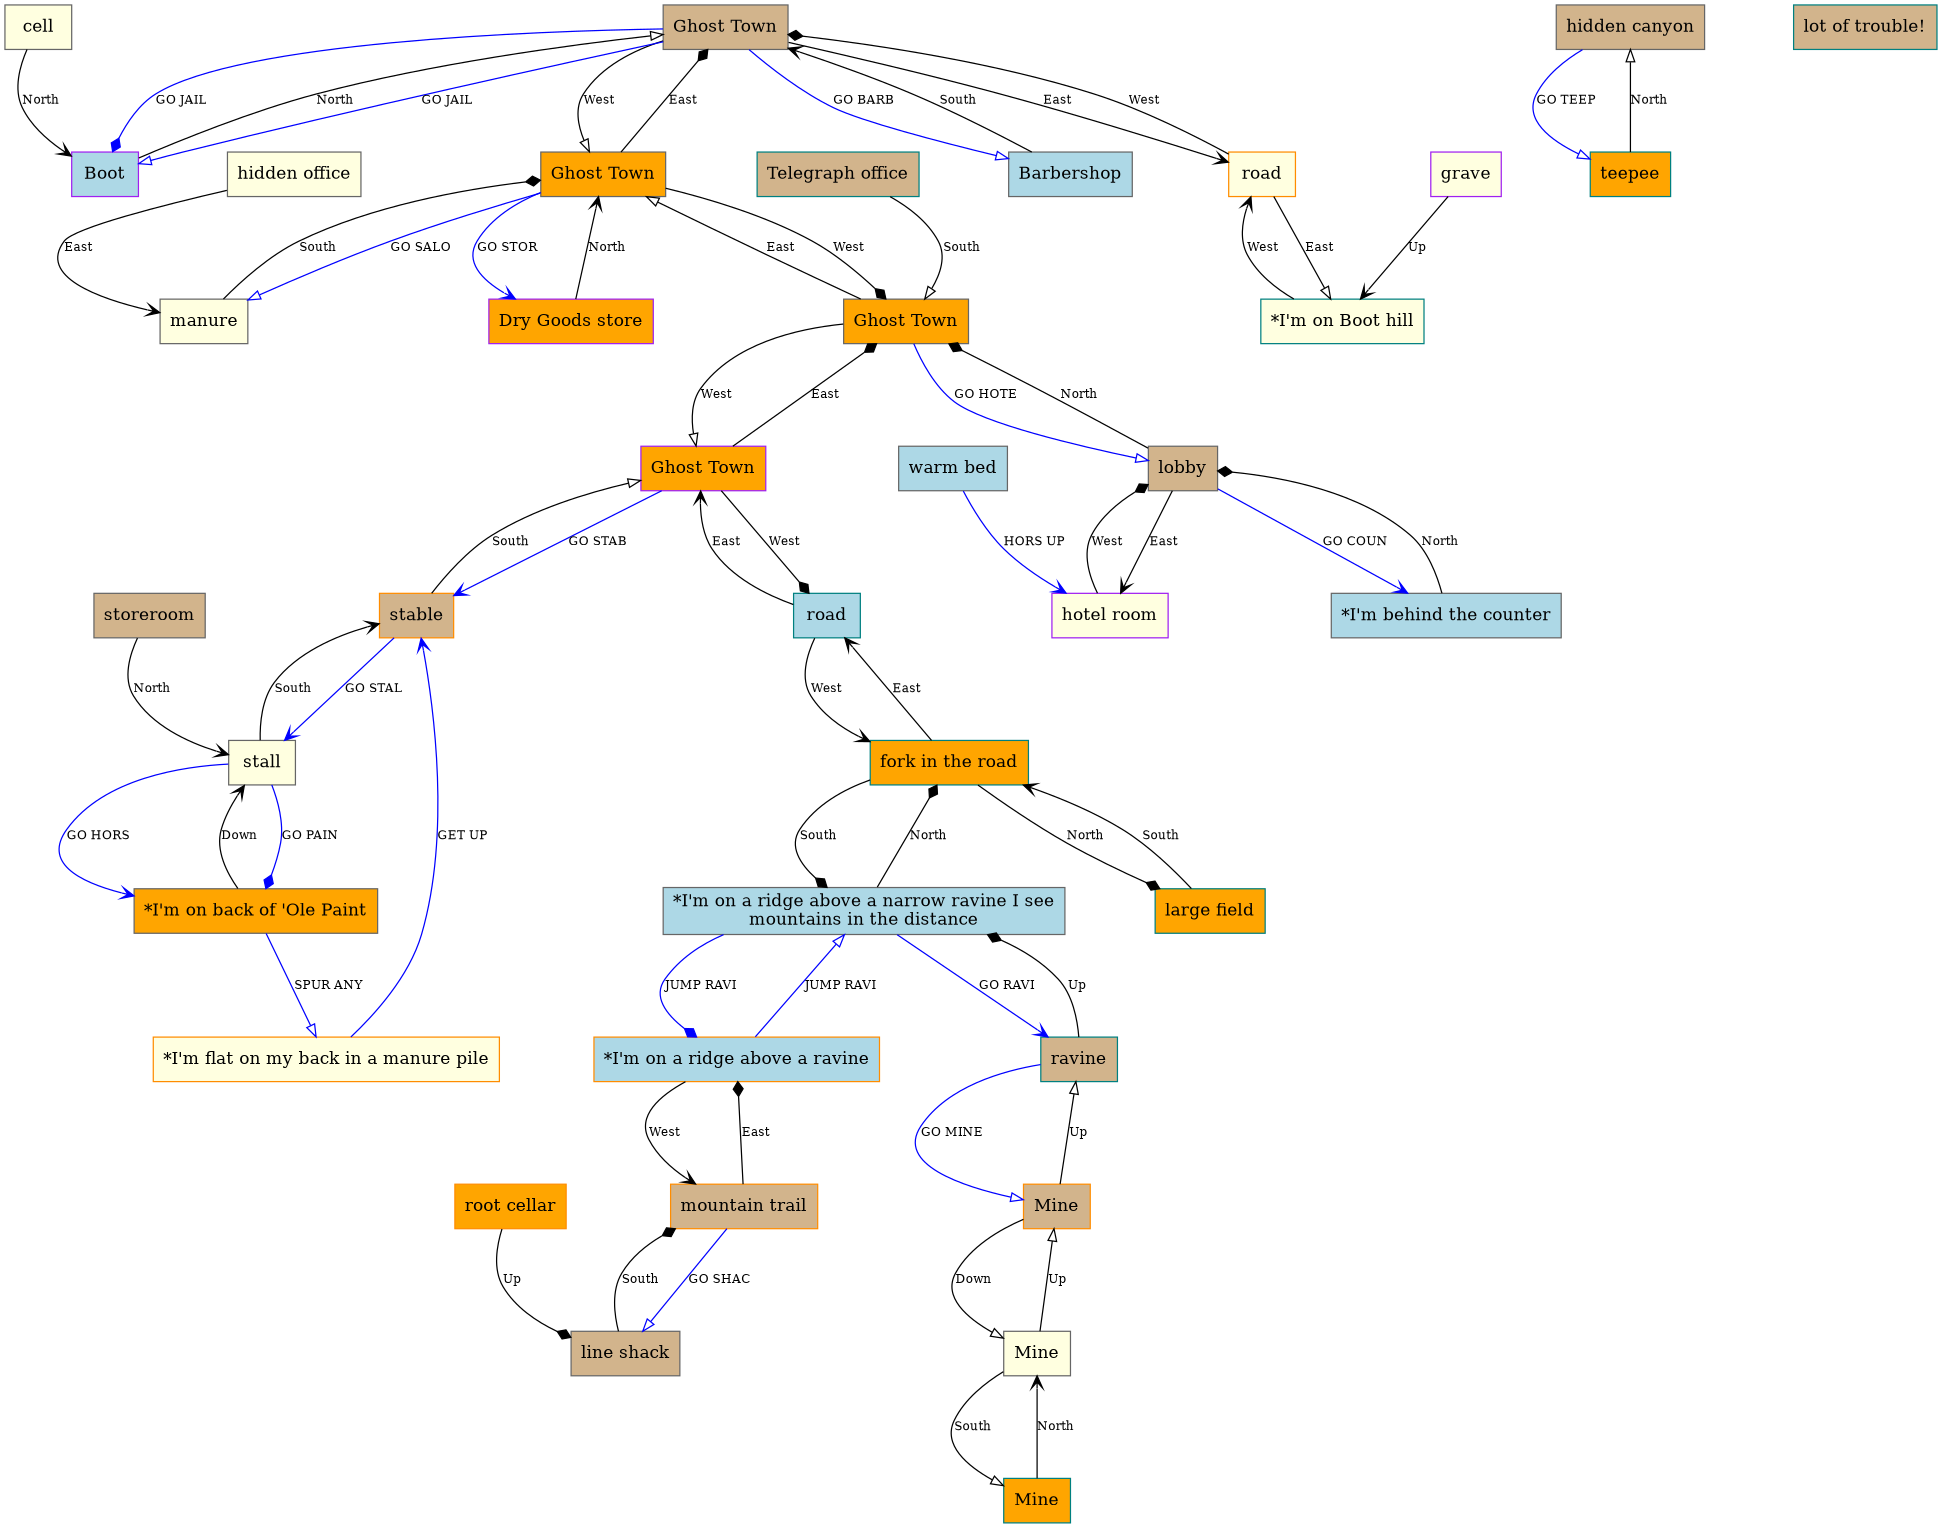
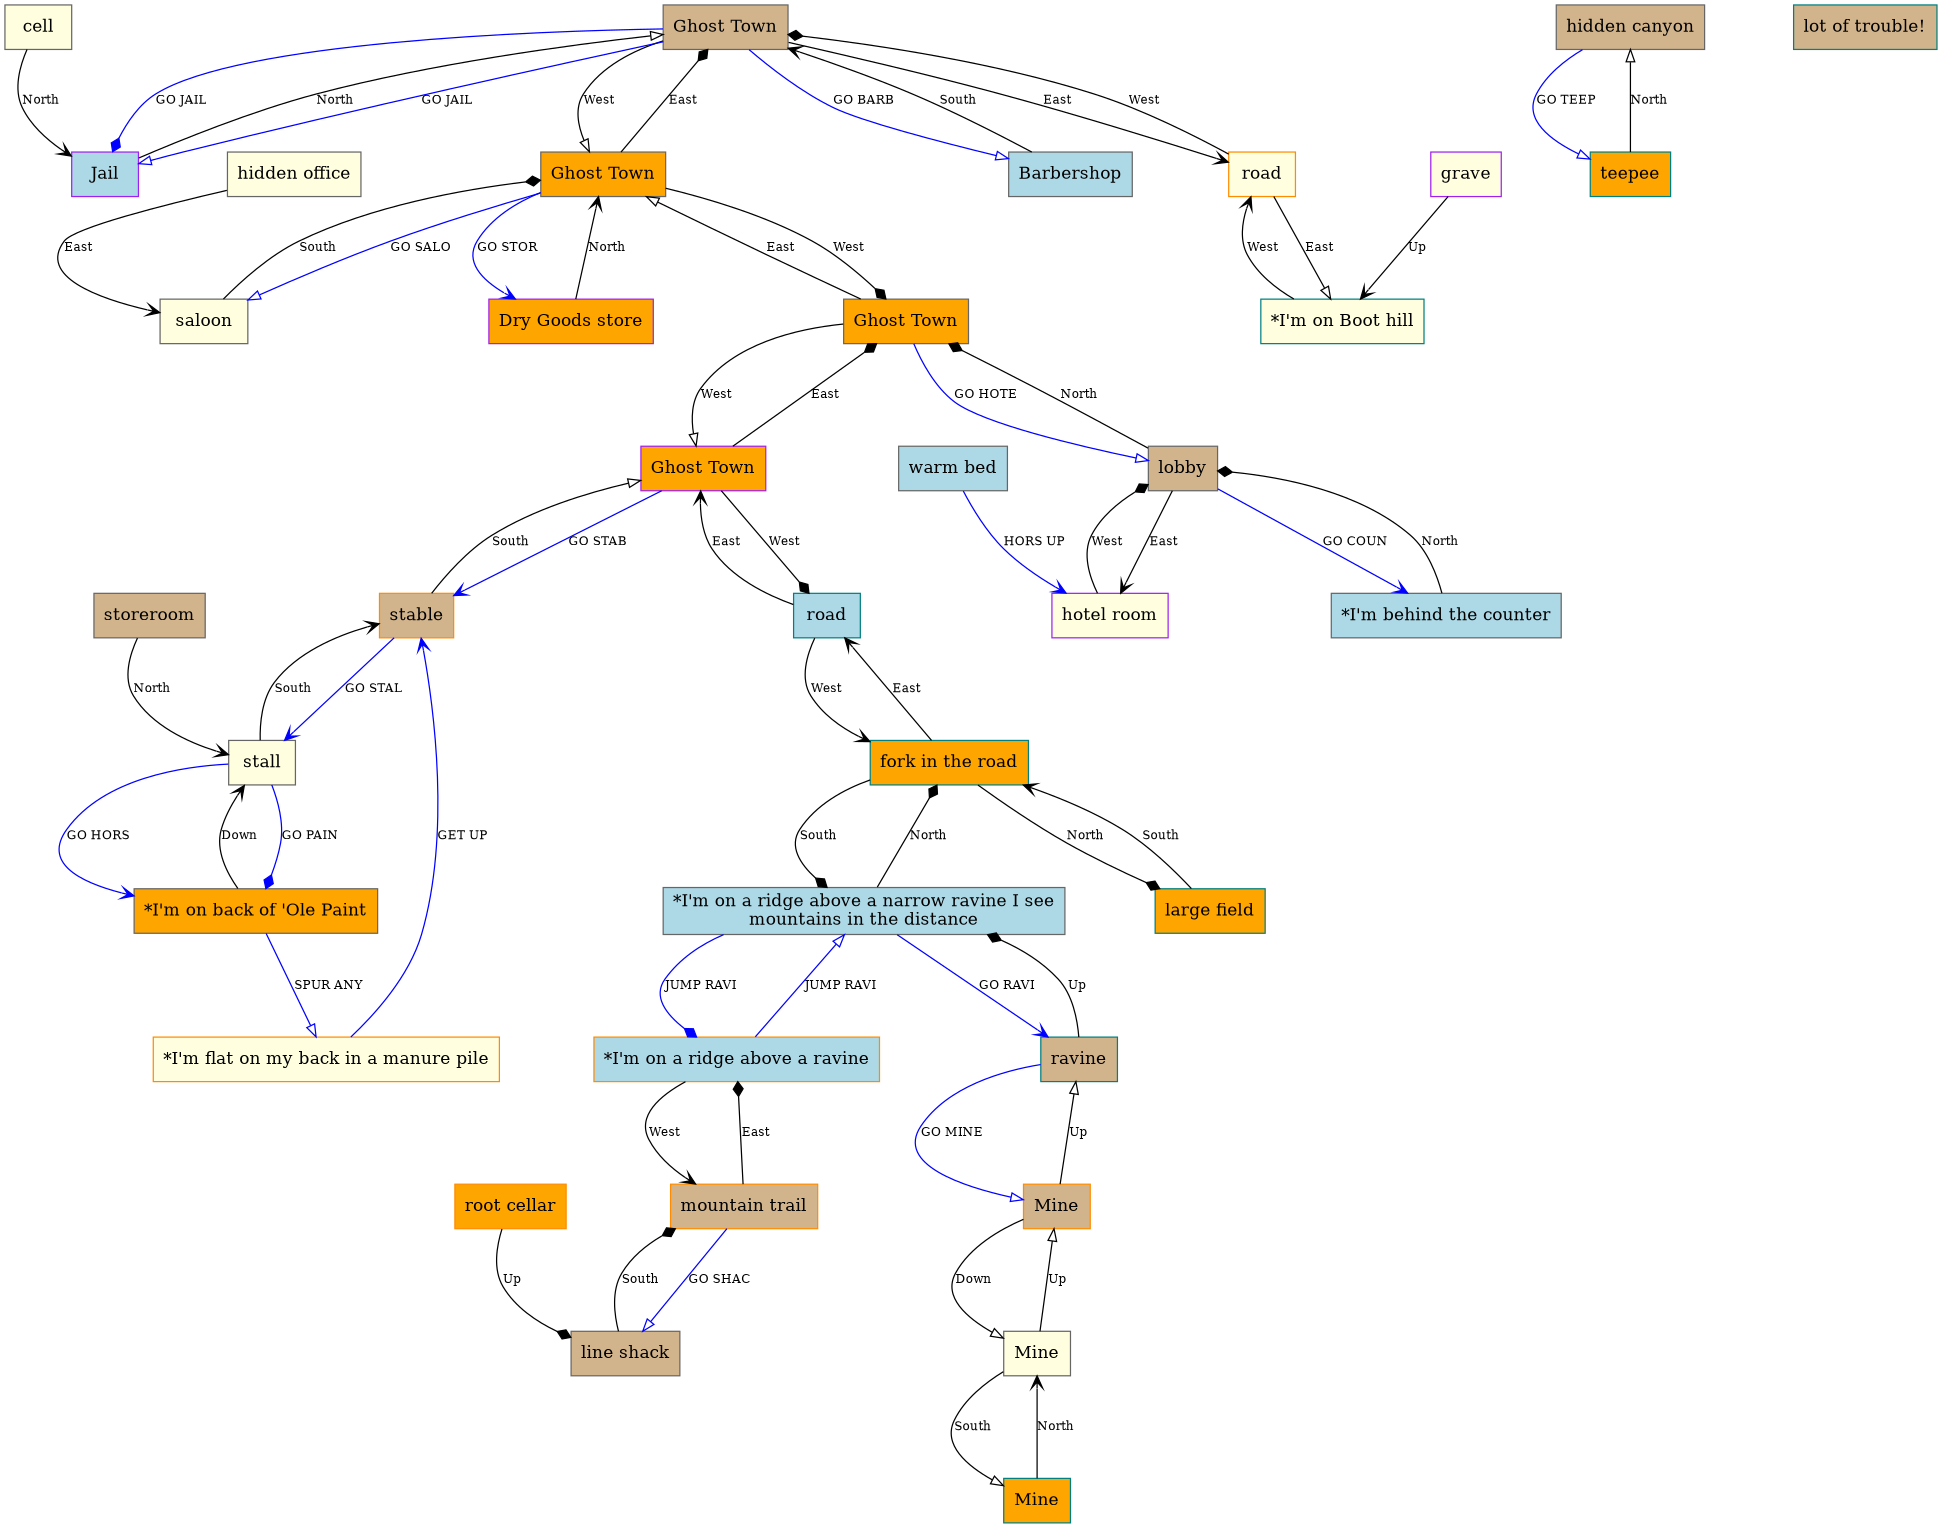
node "Boot": label "Boot" -> "Jail"
node "Telegraph office": removed
node "manure": label "manure" -> "saloon"
